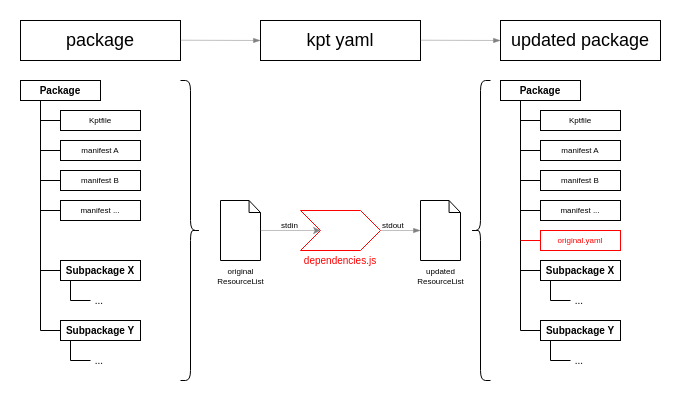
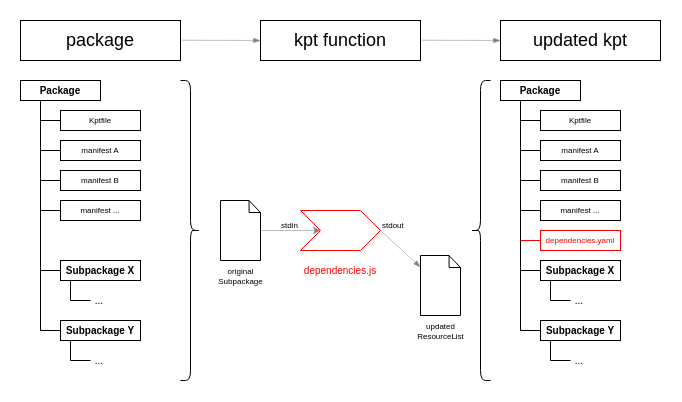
node "kpt yaml": label "kpt yaml" -> "kpt function"
node "updated package": label "updated package" -> "updated kpt"
node "updated ResourceList": moved (441, 231) -> (441, 286)
node "original.yaml": label "original.yaml" -> "dependencies.yaml"
node "dependencies.js": moved (341, 261) -> (341, 271)
node "original ResourceList": label "original ResourceList" -> "original Subpackage"
